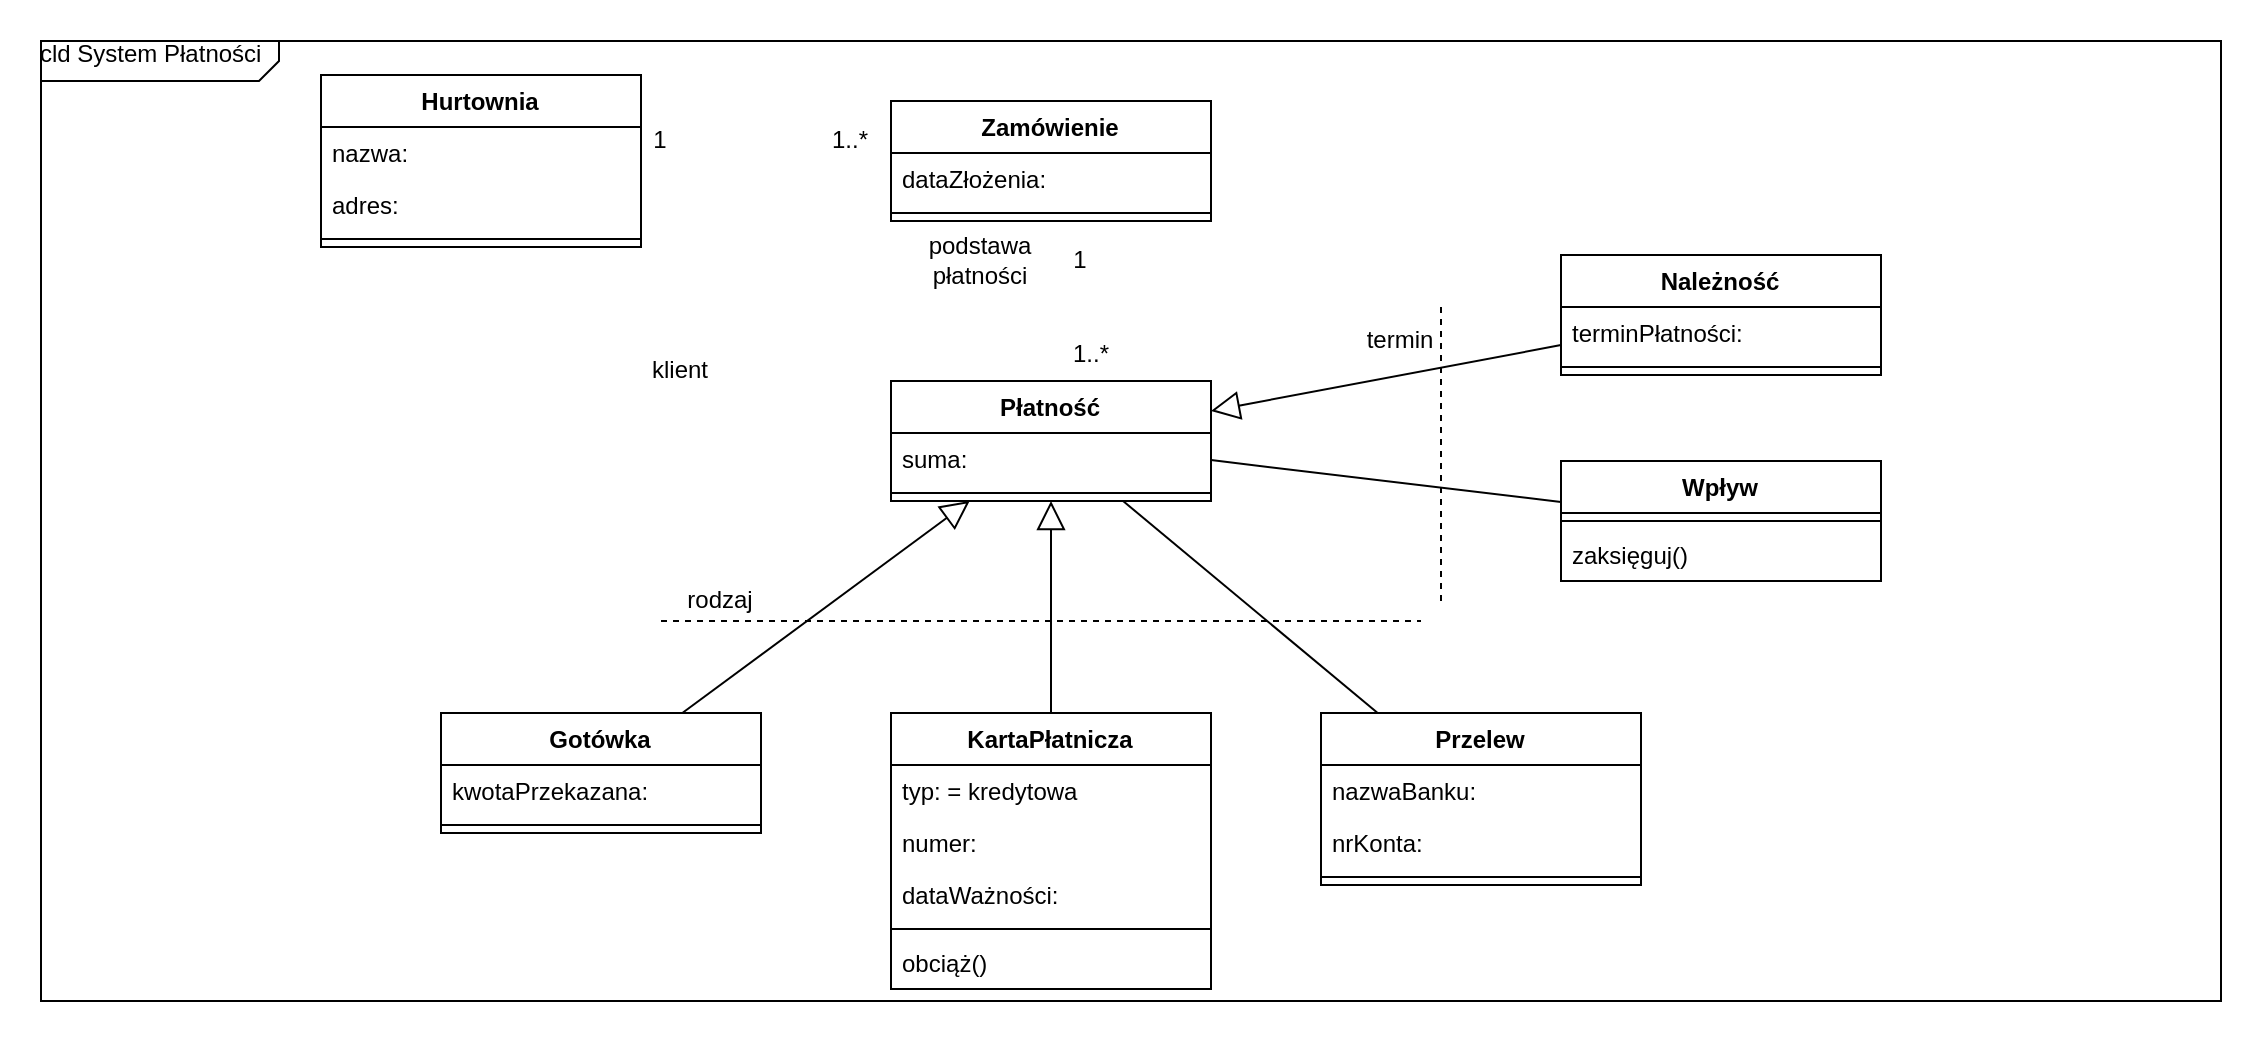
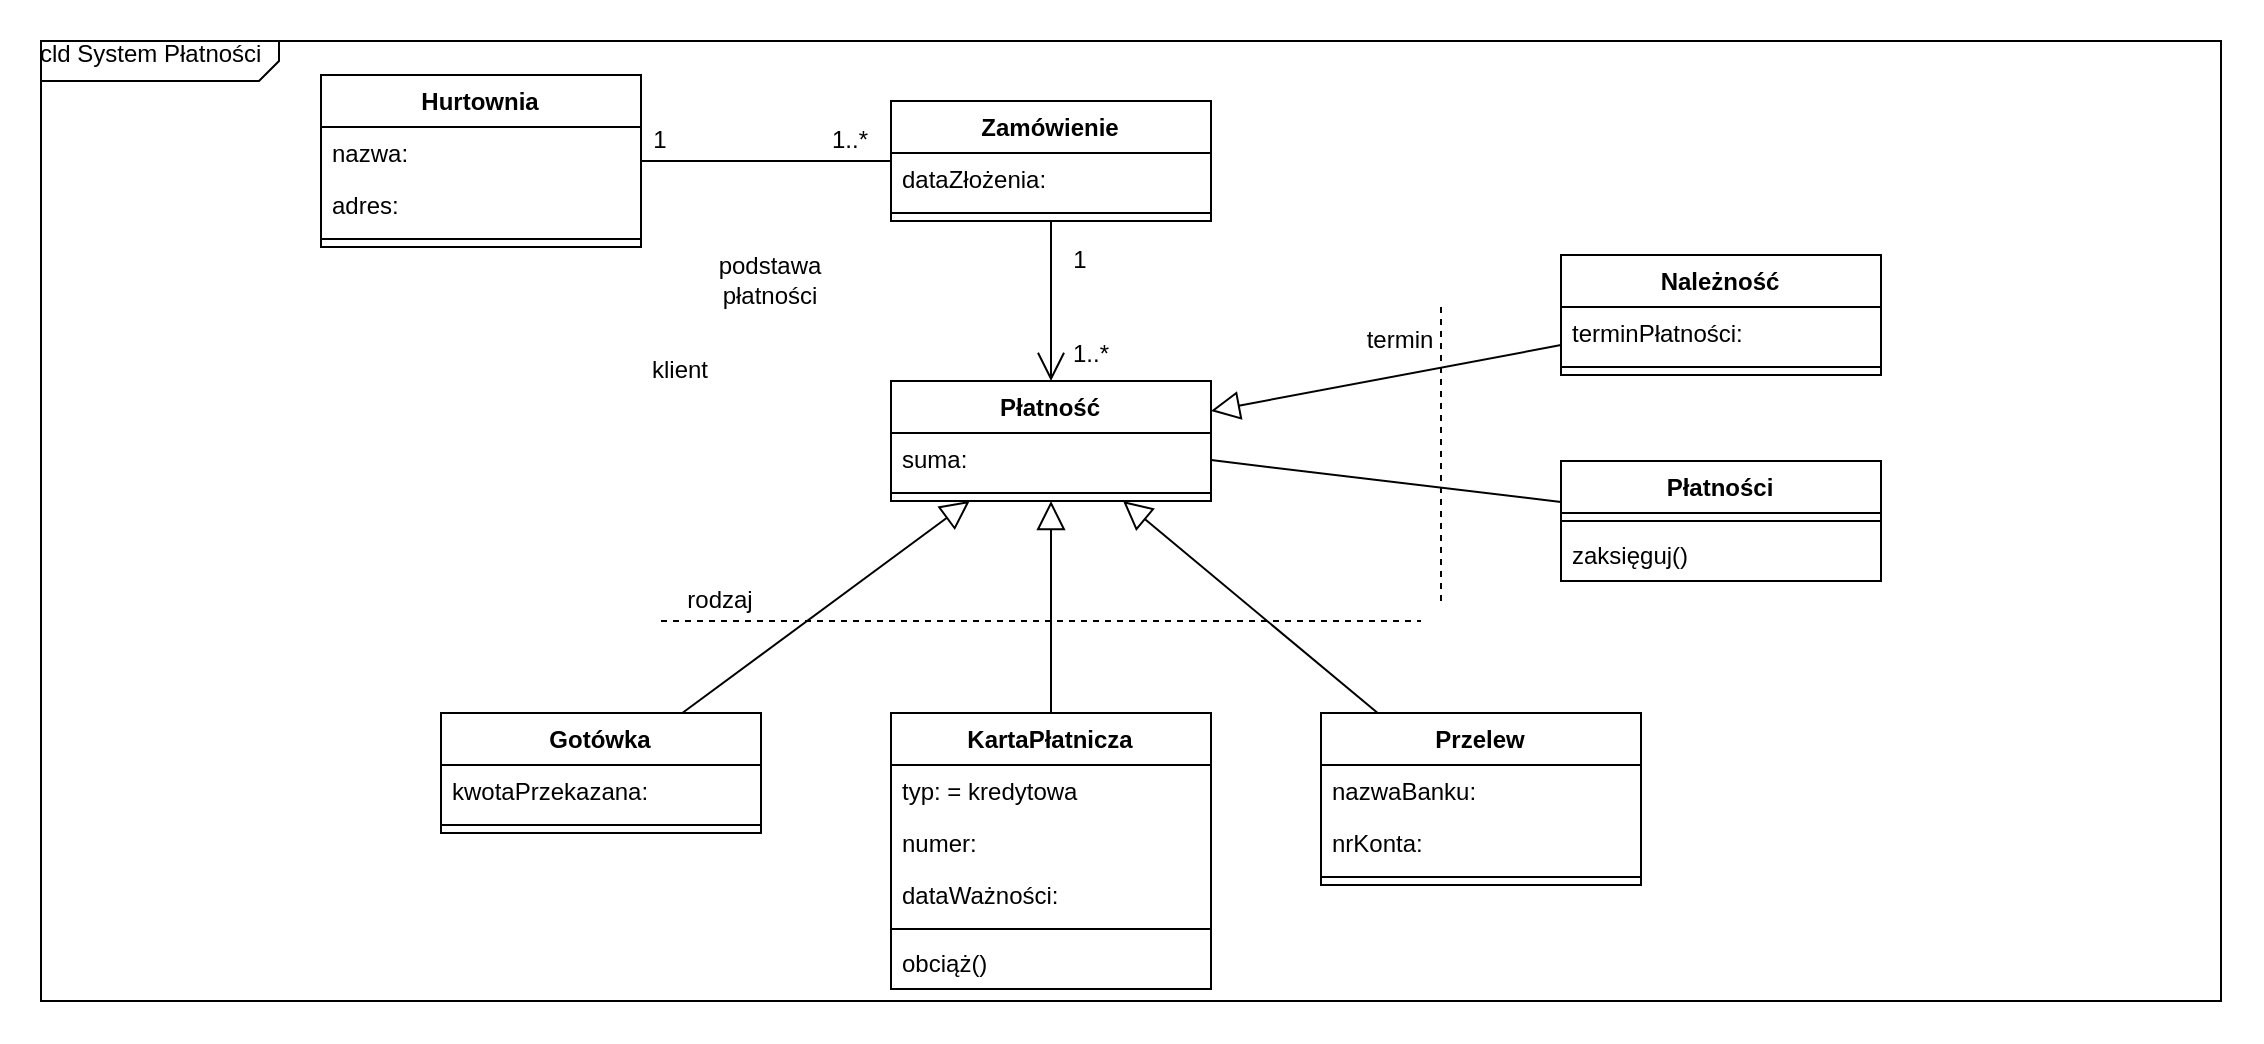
edge "Hurtownia" -- "Zamówienie": added
node "podstawa płatności": moved (981, 261) -> (771, 281)
edge "Zamówienie" -> "Płatność": added
node "Wpływ": label "Wpływ" -> "Płatności"
edge "Płatność" -- "Przelew": arrowhead none -> block
